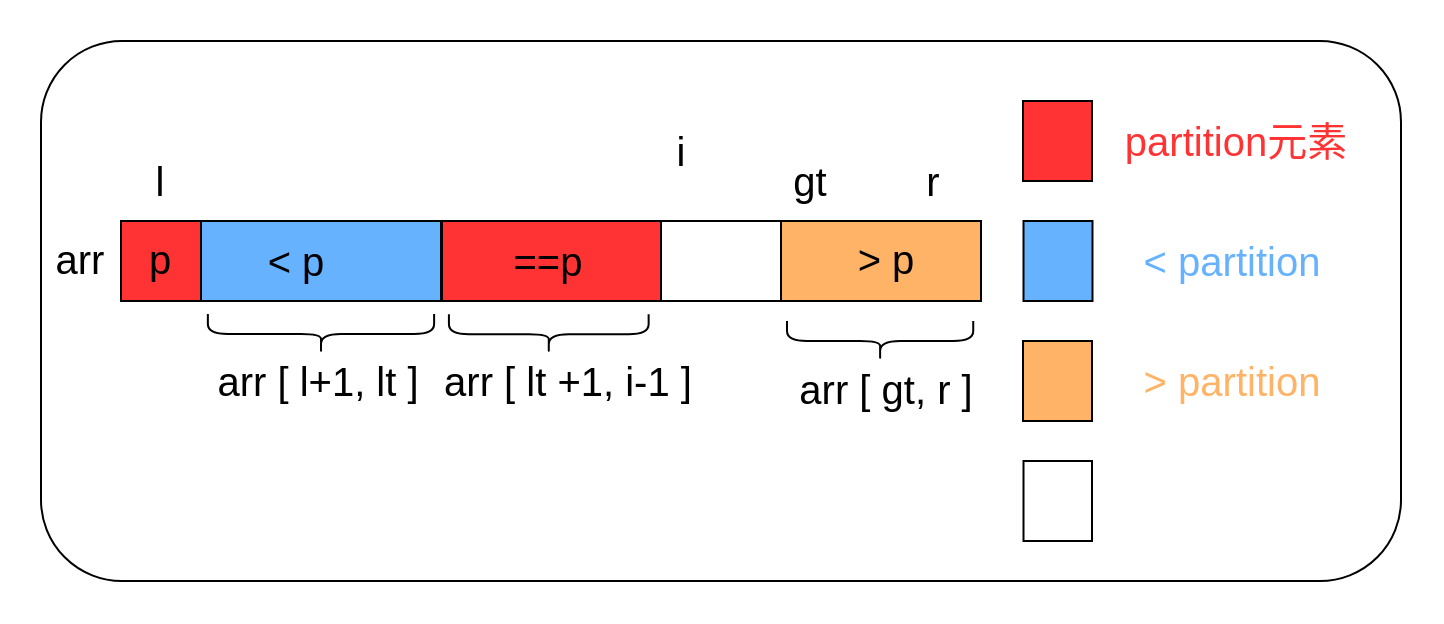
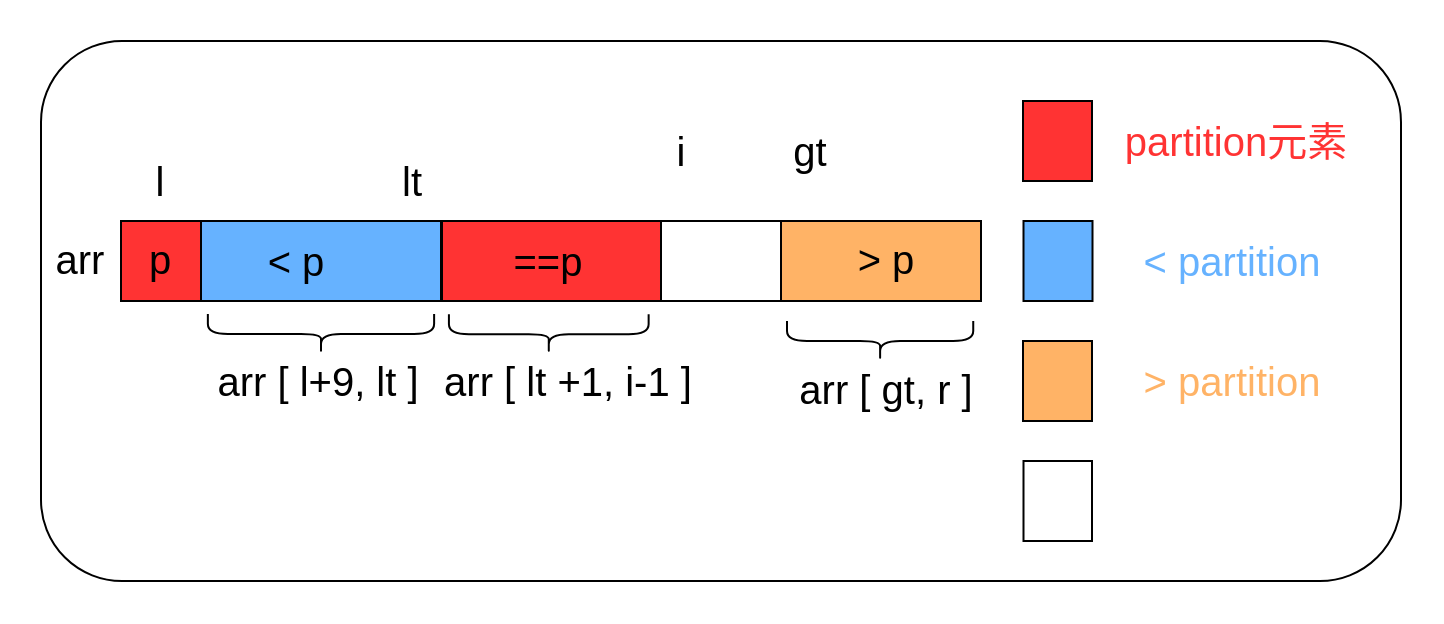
node "lt": added
node "gt": moved (811, 181) -> (811, 151)
node "r": removed
node "arr [ l+1, lt ]": label "arr [ l+1, lt ]" -> "arr [ l+9, lt ]"
